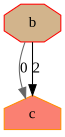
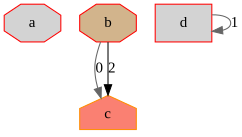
node "a": added
node "d": added
